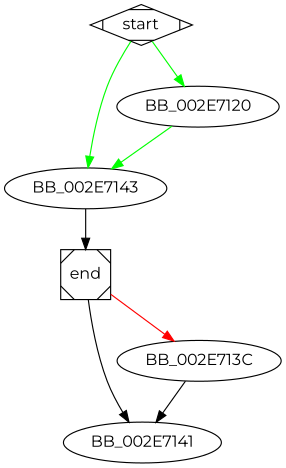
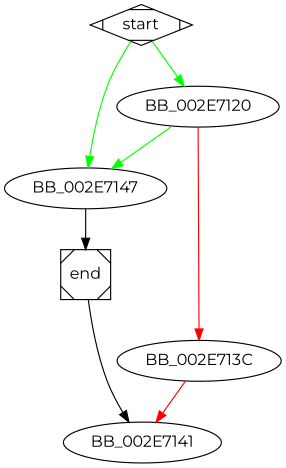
node "BB_002E7143": label "BB_002E7143" -> "BB_002E7147"
edge "end" -> "BB_002E713C": now "BB_002E7120" -> "BB_002E713C"
edge "BB_002E713C" -> "BB_002E7141": color black -> red
